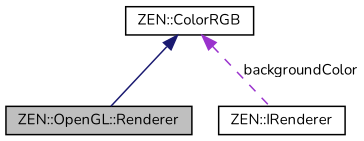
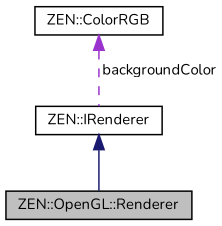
edge "ZEN::OpenGL::Renderer" -> "ZEN::ColorRGB": now "ZEN::OpenGL::Renderer" -> "ZEN::IRenderer"
